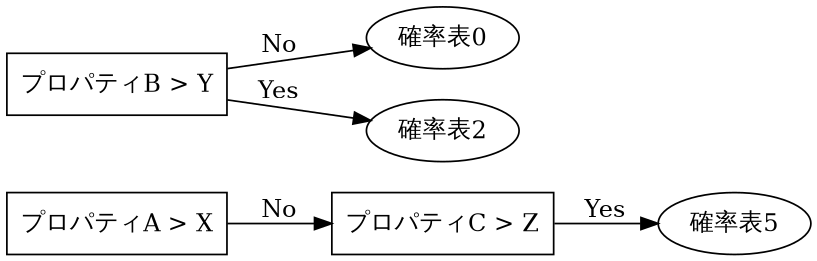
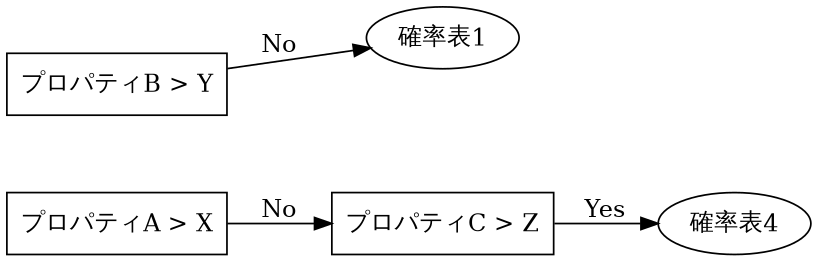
node "確率表0": label "確率表0" -> "確率表1"
node "確率表2": removed
node "確率表5": label "確率表5" -> "確率表4"
